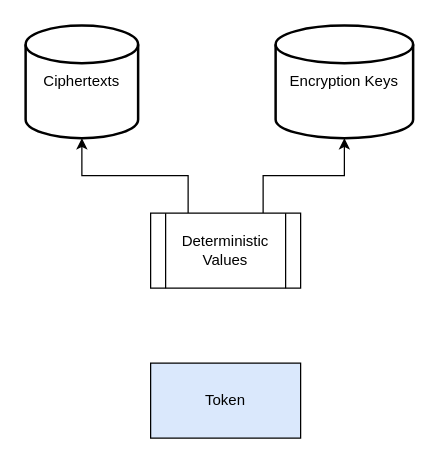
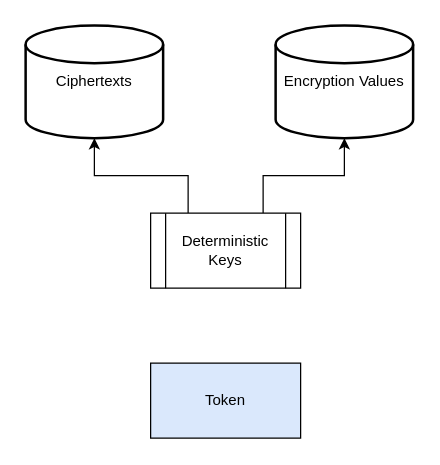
node "Ciphertexts": size 113x113 -> 138x113
node "Encryption Keys": label "Encryption Keys" -> "Encryption Values"
node "Deterministic Values": label "Deterministic Values" -> "Deterministic Keys"
